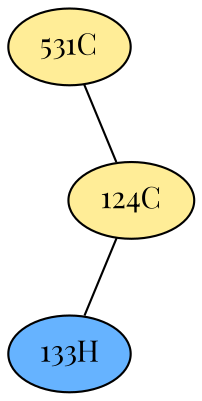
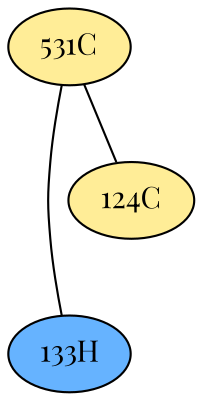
edge "124C" -- "133H": now "531C" -- "133H"
